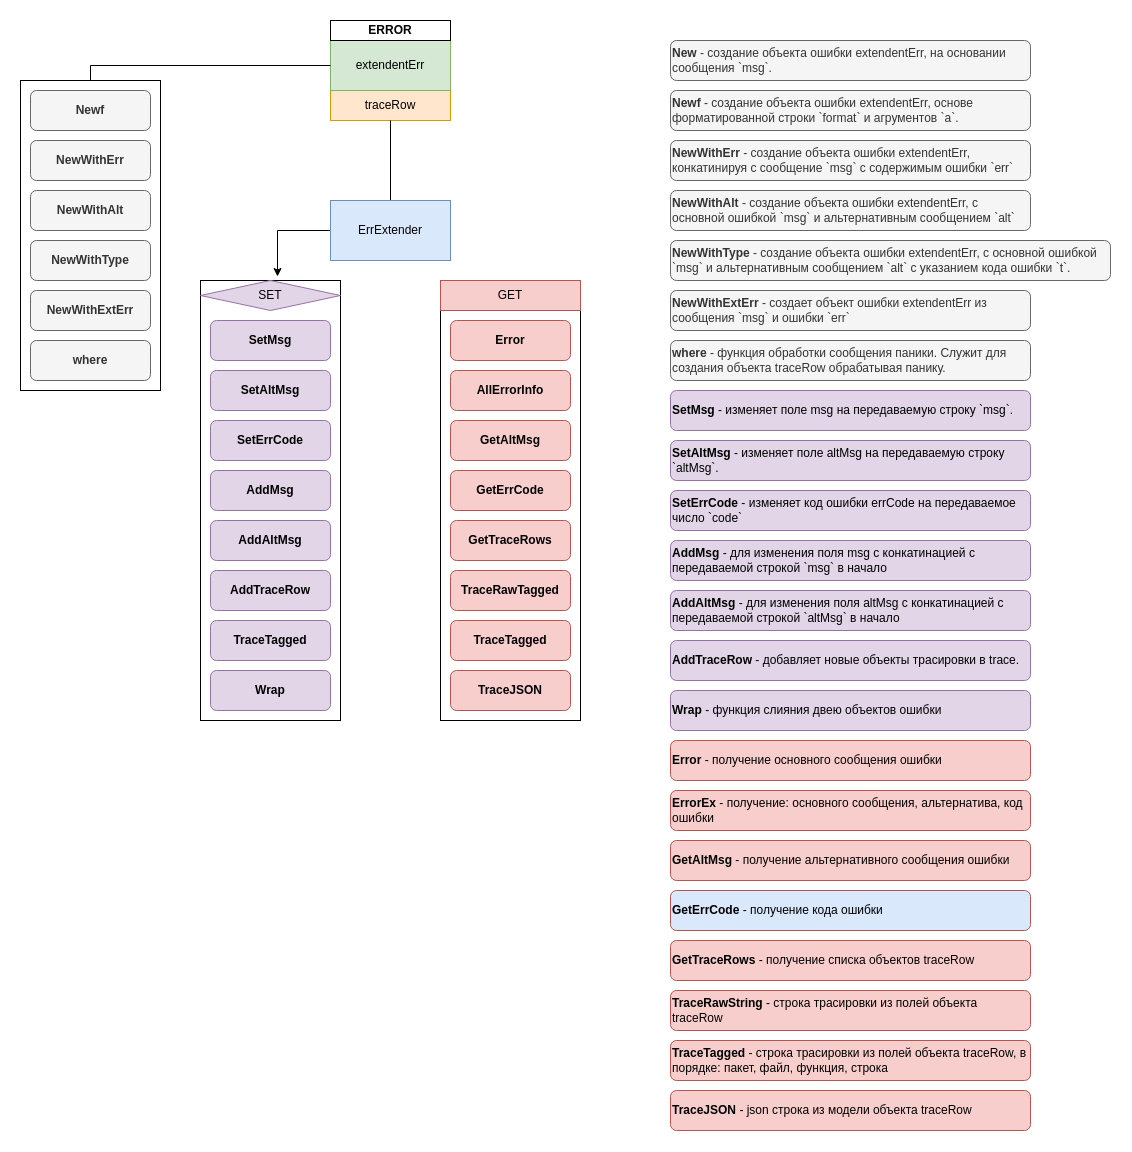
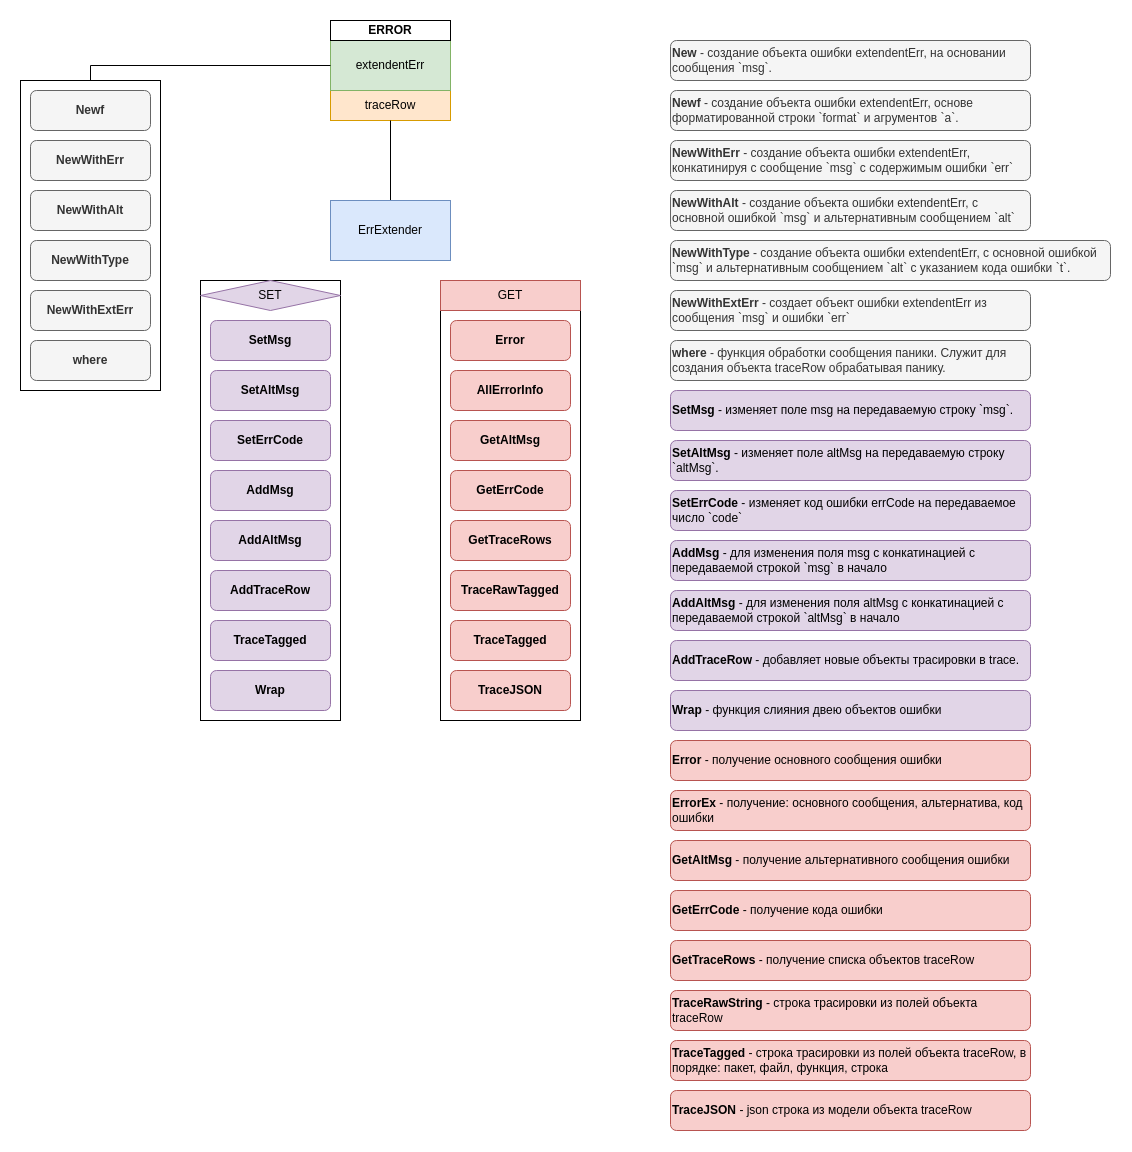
edge "ErrExtender" -> "SET": removed
node "GetErrCode - получение кода ошибки": fillcolor #dae8fc -> #f8cecc
